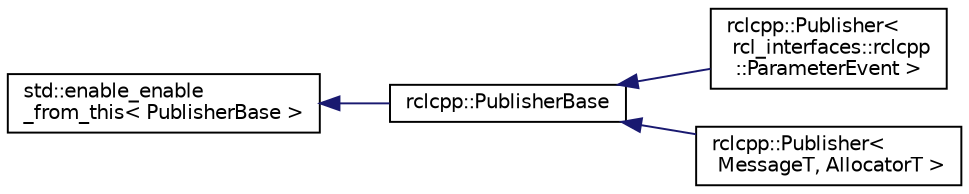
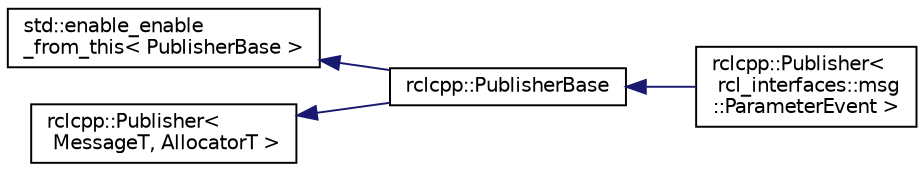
node "rclcpp::Publisher< rcl_interfaces::rclcpp ::ParameterEvent >": label "rclcpp::Publisher< rcl_interfaces::rclcpp ::ParameterEvent >" -> "rclcpp::Publisher< rcl_interfaces::msg ::ParameterEvent >"
edge "rclcpp::Publisher< MessageT, AllocatorT >" -> "rclcpp::PublisherBase": reversed
